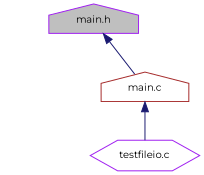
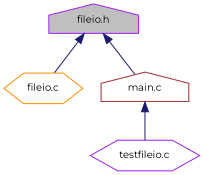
node "main.h": label "main.h" -> "fileio.h"
node "fileio.c": added
